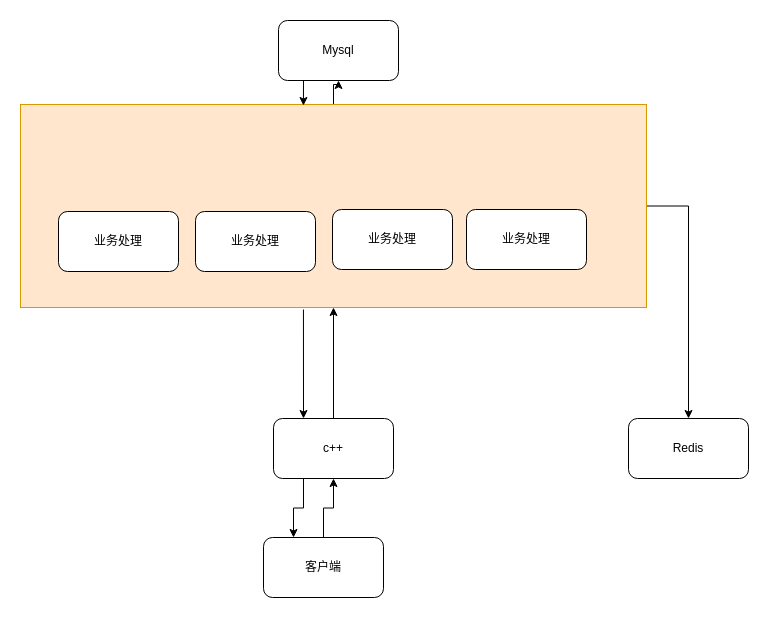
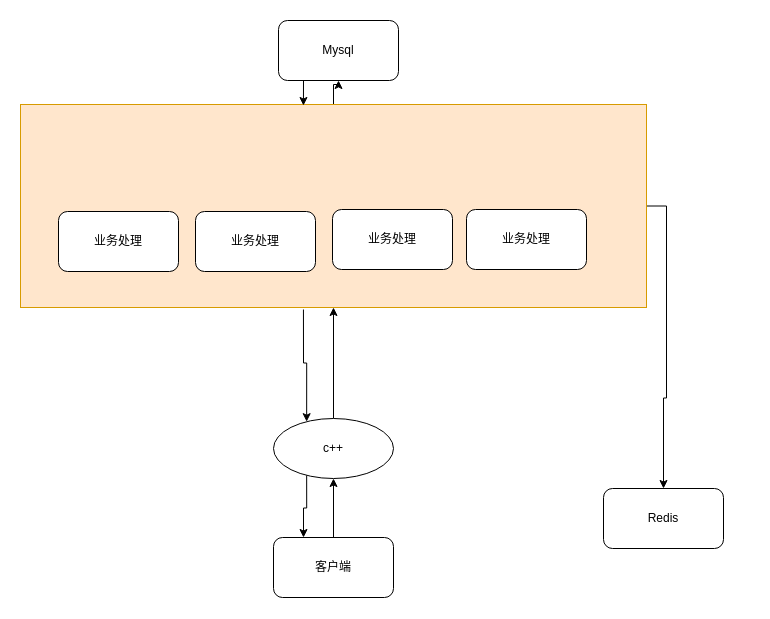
node "c++": shape rounded rectangle -> ellipse
node "Redis": moved (689, 449) -> (664, 519)
node "客户端": moved (324, 568) -> (334, 568)
